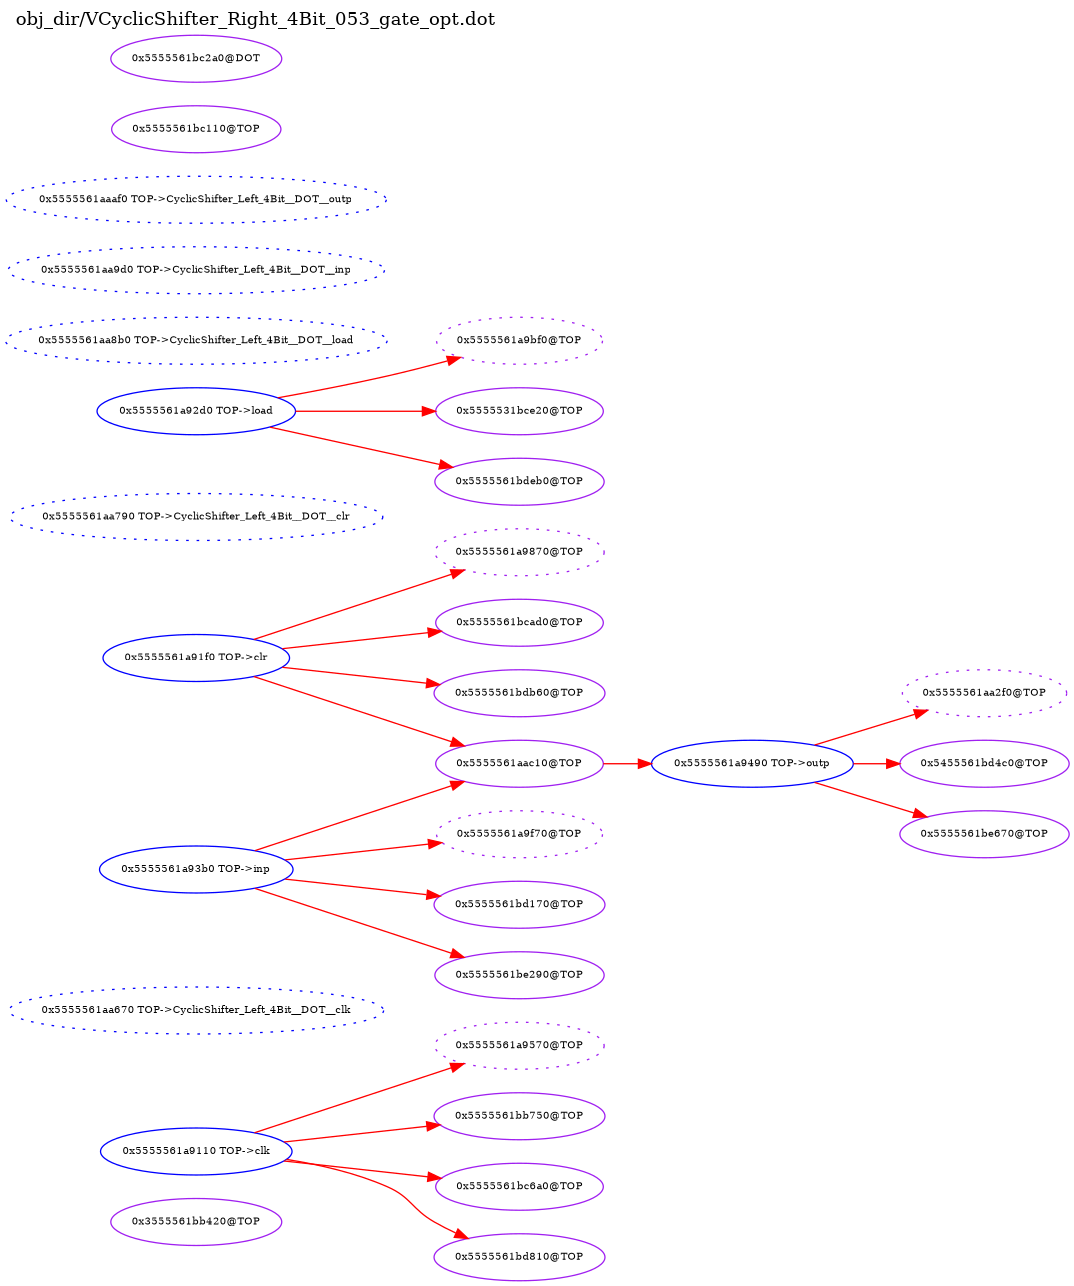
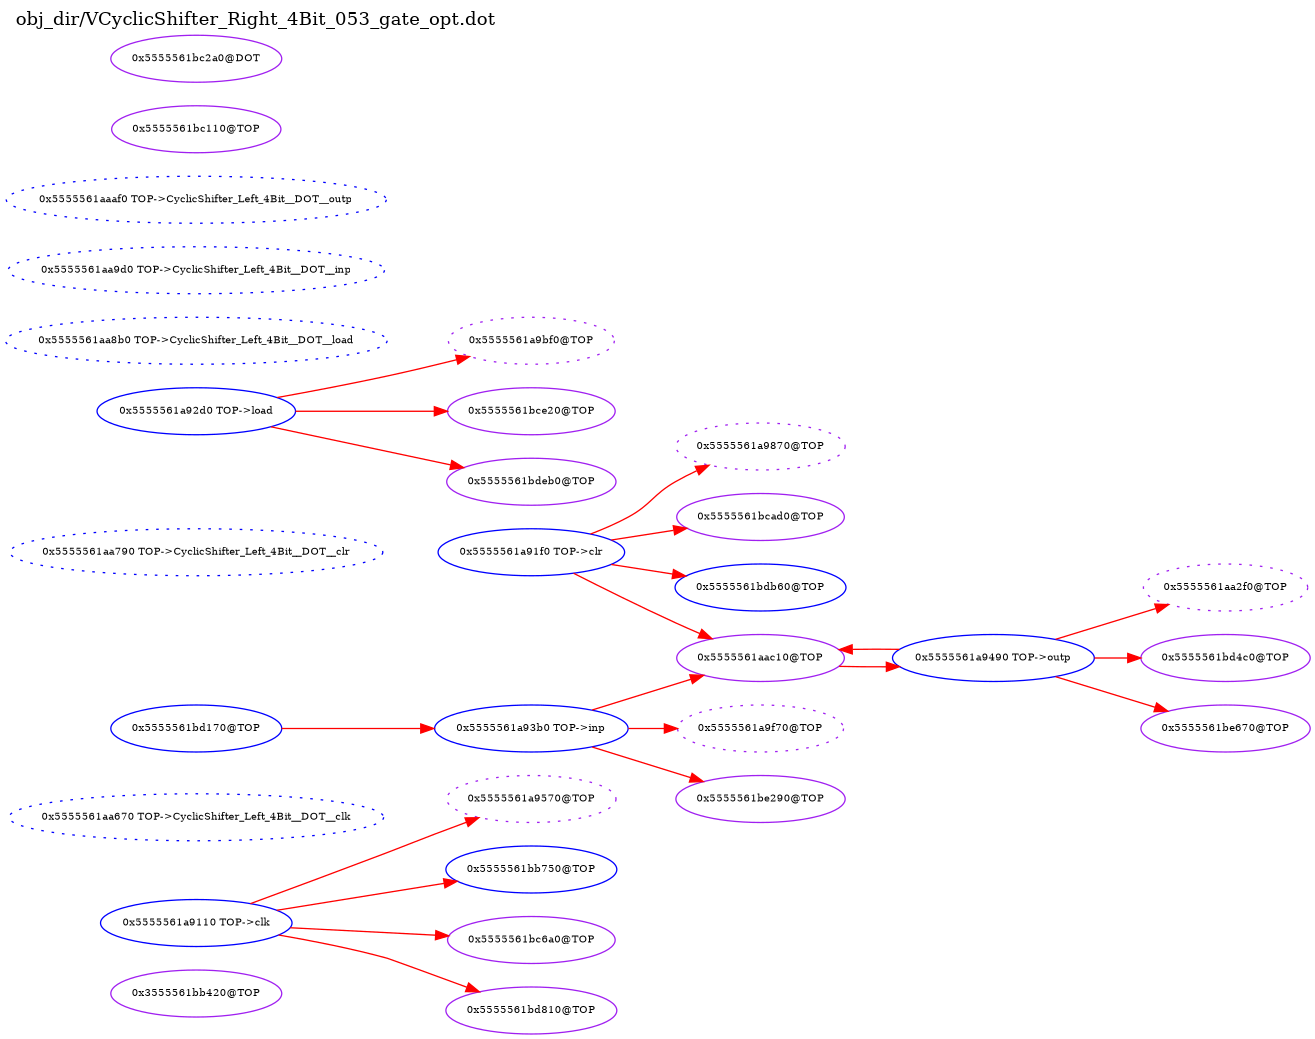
node "0x5555531bce20@TOP": label "0x5555531bce20@TOP" -> "0x5555561bce20@TOP"
edge "0x5555561a9490 TOP->outp" -> "0x5555561aac10@TOP": added
node "0x5555561bdb60@TOP": color purple -> blue
node "0x5455561bd4c0@TOP": label "0x5455561bd4c0@TOP" -> "0x5555561bd4c0@TOP"
edge "0x5555561a93b0 TOP->inp" -> "0x5555561bd170@TOP": reversed
node "0x5555561bd170@TOP": color purple -> blue
node "0x5555561bb750@TOP": color purple -> blue
